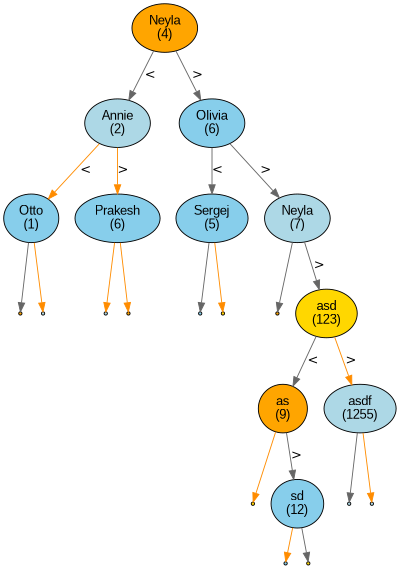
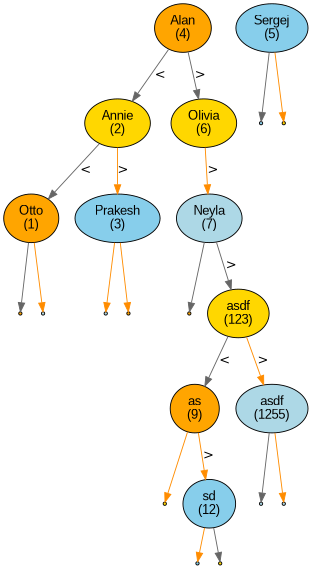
node "Neyla (4)": label "Neyla (4)" -> "Alan (4)"
node "Annie (2)": fillcolor lightblue -> gold
node "Olivia (6)": fillcolor skyblue -> gold
edge "Olivia (6)" -> "Sergej (5)": removed, label "<"
edge "Olivia (6)" -> "Neyla (7)": color gray40 -> darkorange
edge "Annie (2)" -> "Otto (1)": color darkorange -> gray40
node "Otto (1)": fillcolor skyblue -> orange
node "Prakesh (6)": label "Prakesh (6)" -> "Prakesh (3)"
node "asd (123)": label "asd (123)" -> "asdf (123)"
edge "as (9)" -> "sd (12)": color gray40 -> darkorange
